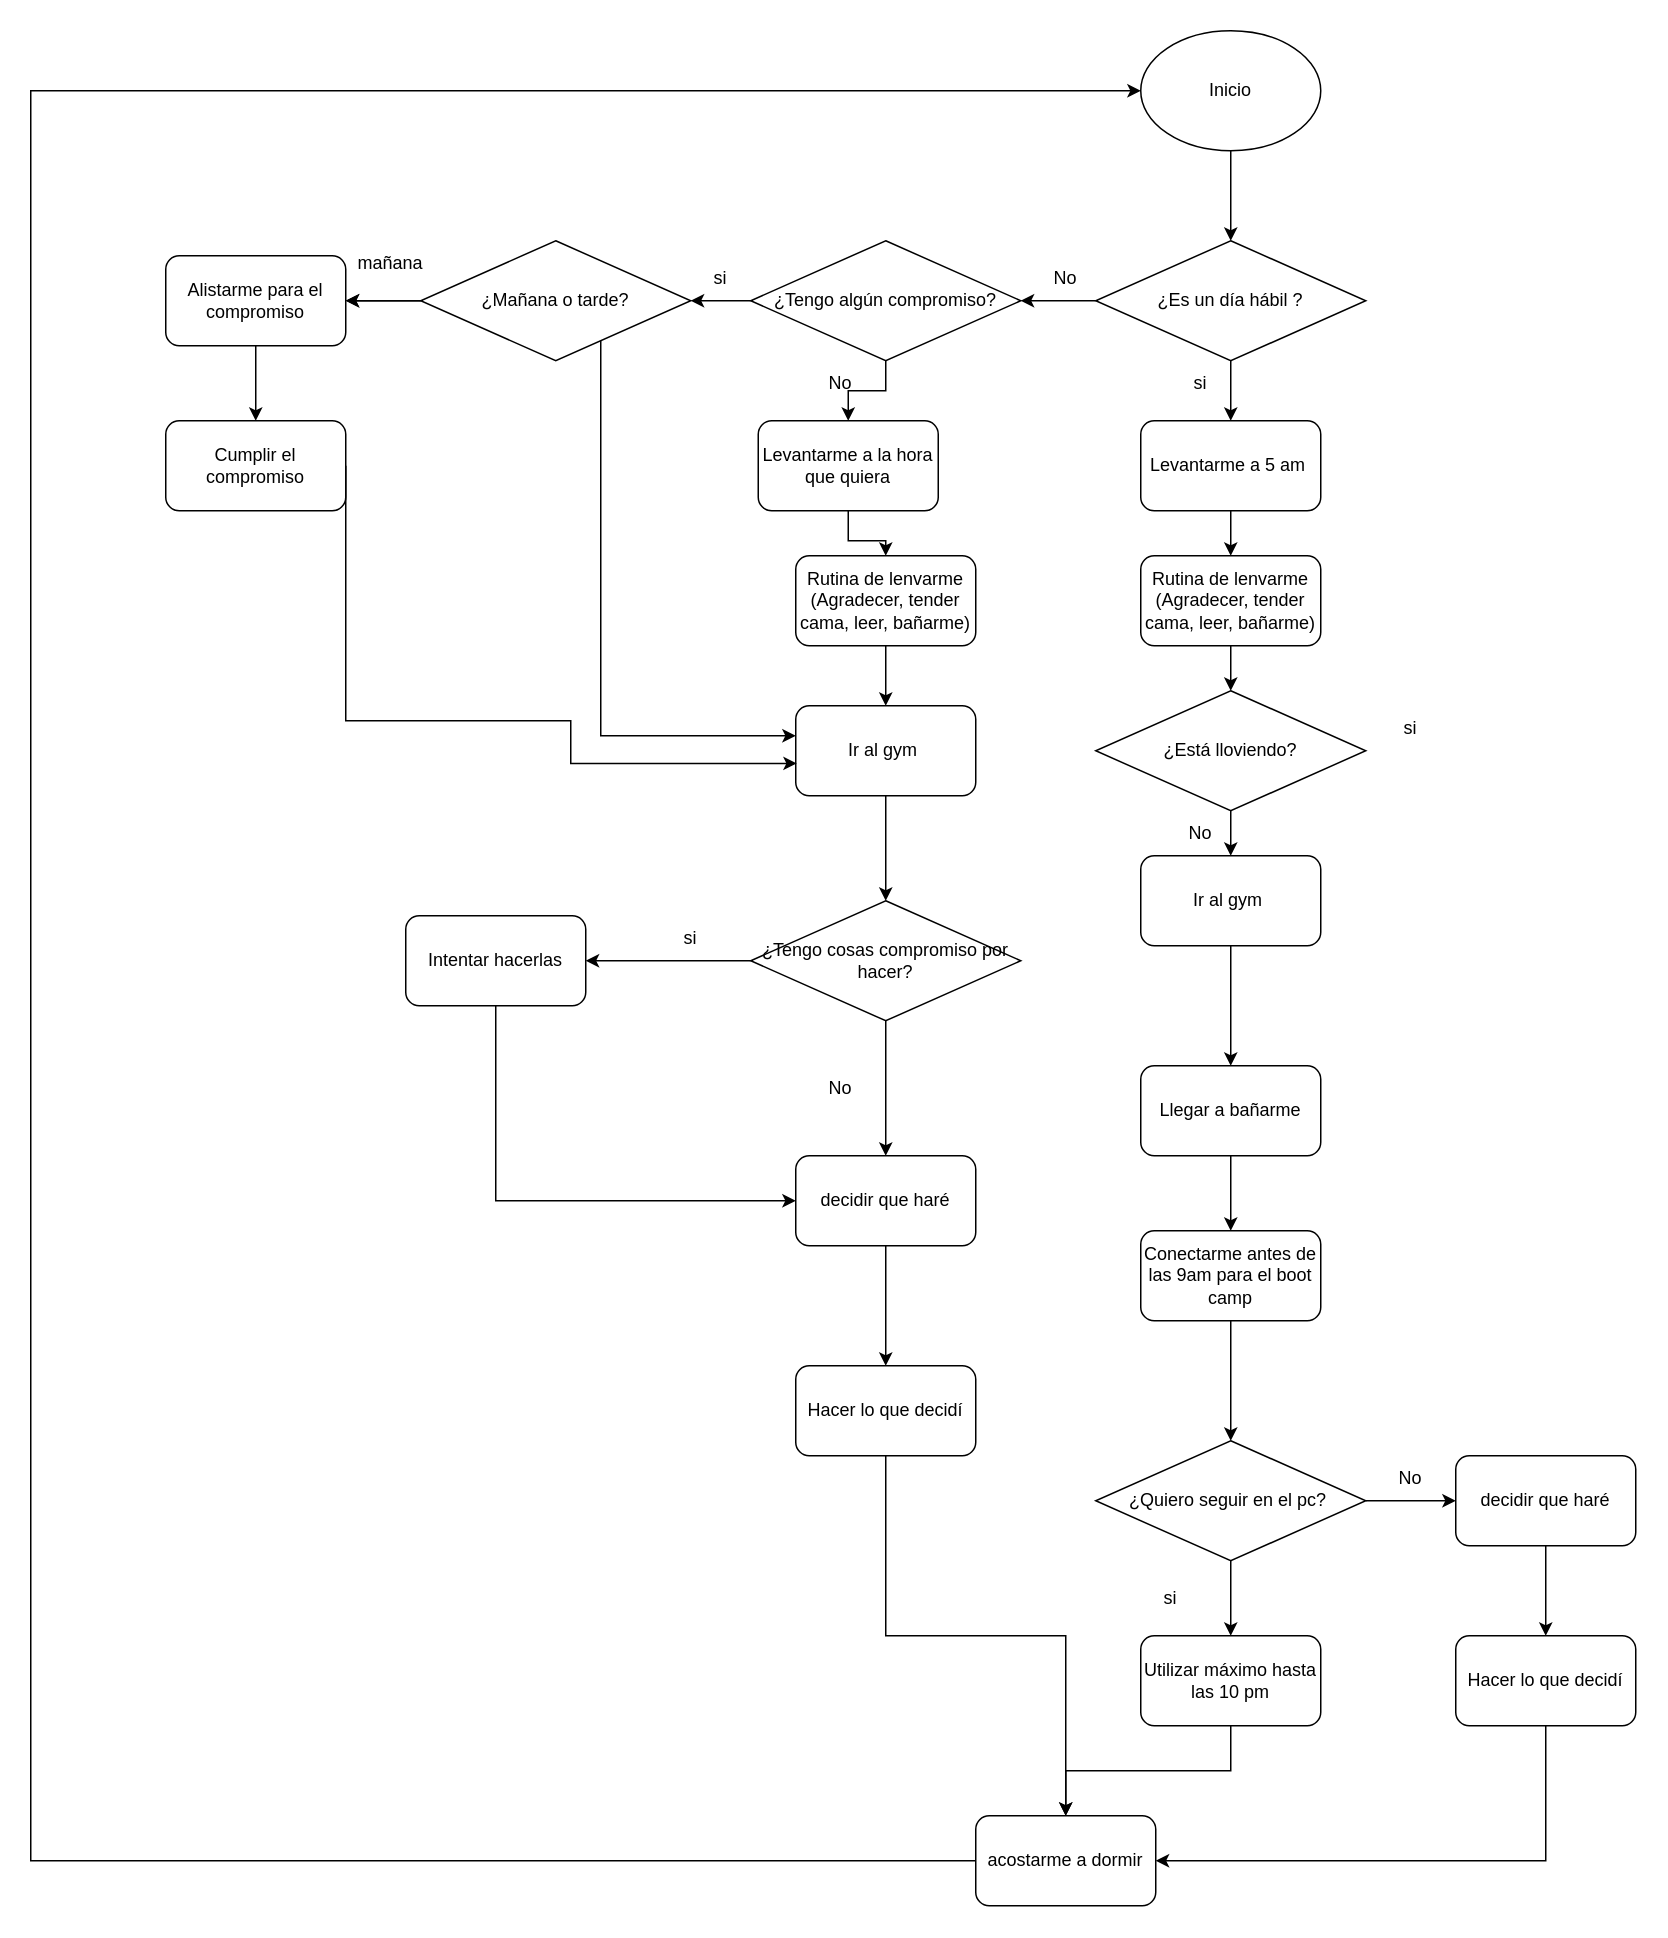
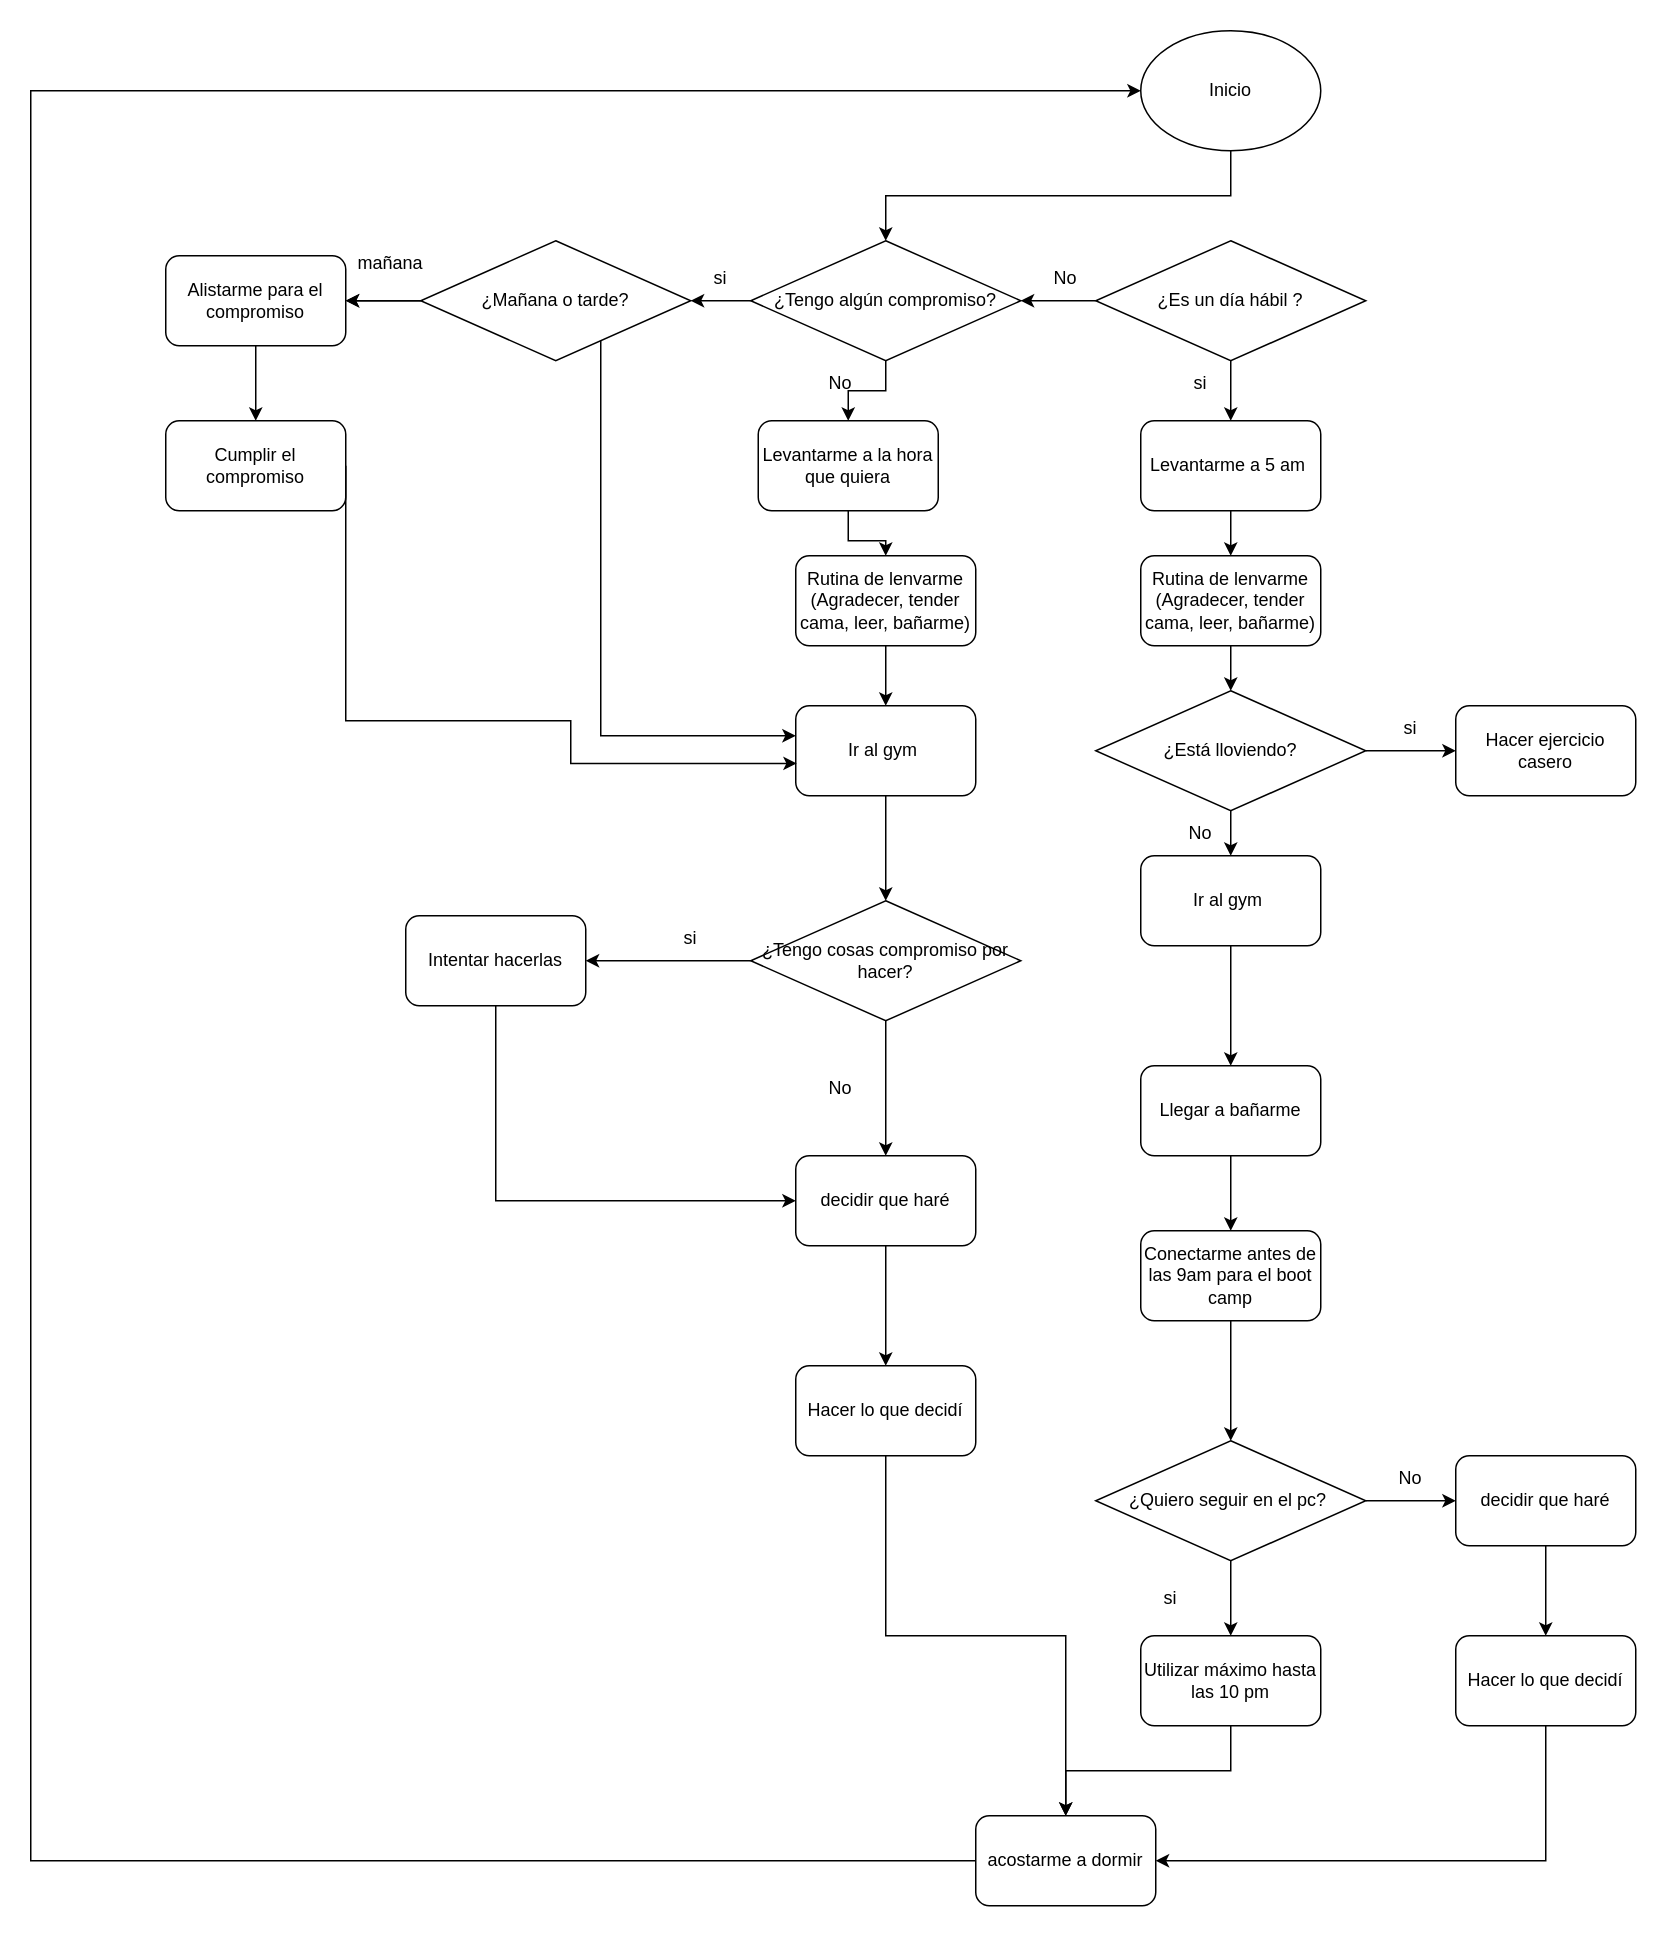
edge "Inicio" -> "¿Es un día hábil ?": now "Inicio" -> "¿Tengo algún compromiso?"
edge "¿Está lloviendo?" -> "Hacer ejercicio casero": added
node "Hacer ejercicio casero": added
